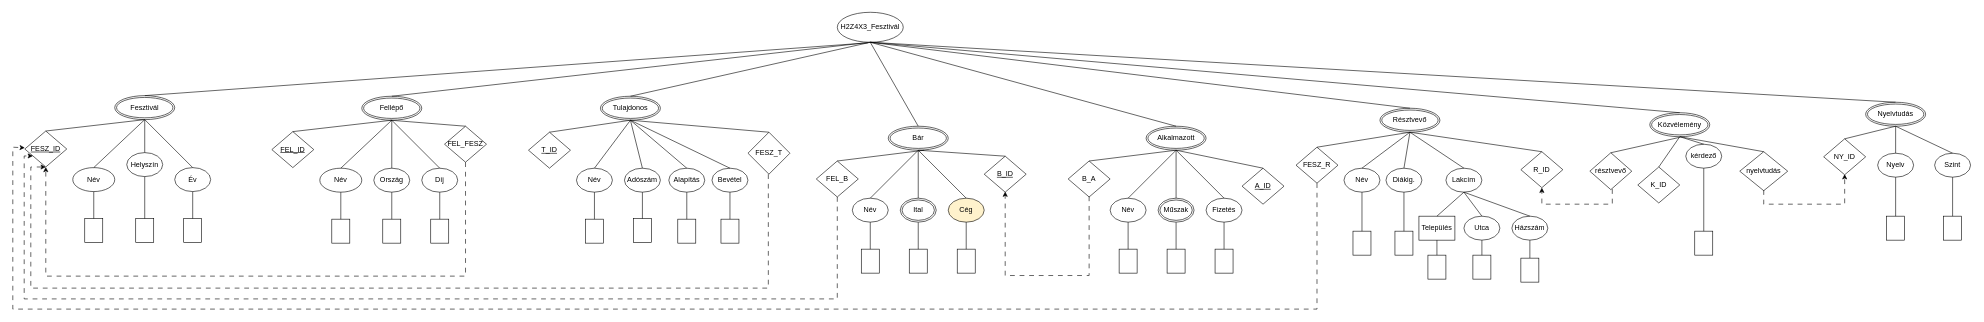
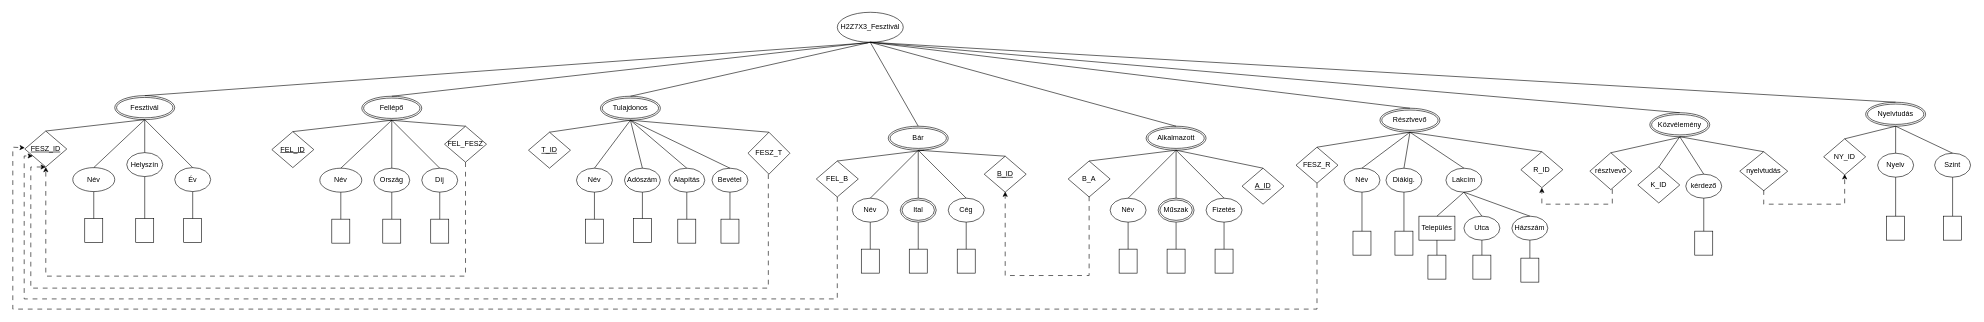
node "H2Z4X3_Fesztivál": label "H2Z4X3_Fesztivál" -> "H2Z7X3_Fesztivál"
node "kérdező": moved (1704, 156) -> (1704, 186)
node "Cég": fillcolor #fff2cc -> #ffffff
